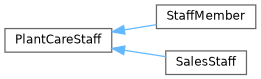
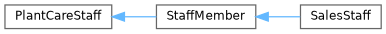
edge "SalesStaff" -> "PlantCareStaff": now "SalesStaff" -> "StaffMember"
